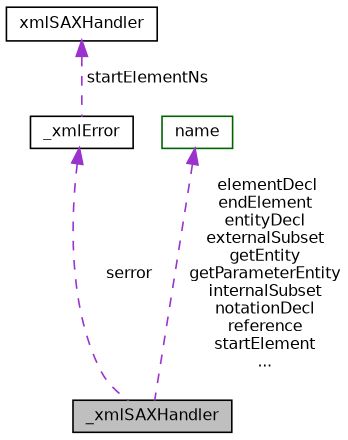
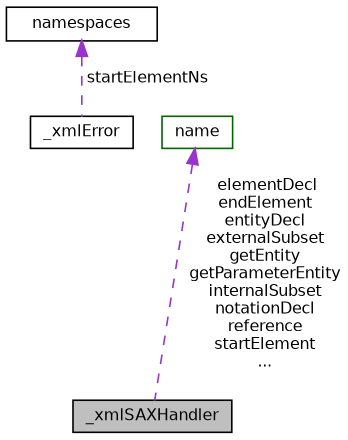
node "xmlSAXHandler": label "xmlSAXHandler" -> "namespaces"
edge "_xmlSAXHandler" -> "_xmlError": removed, label "serror"
